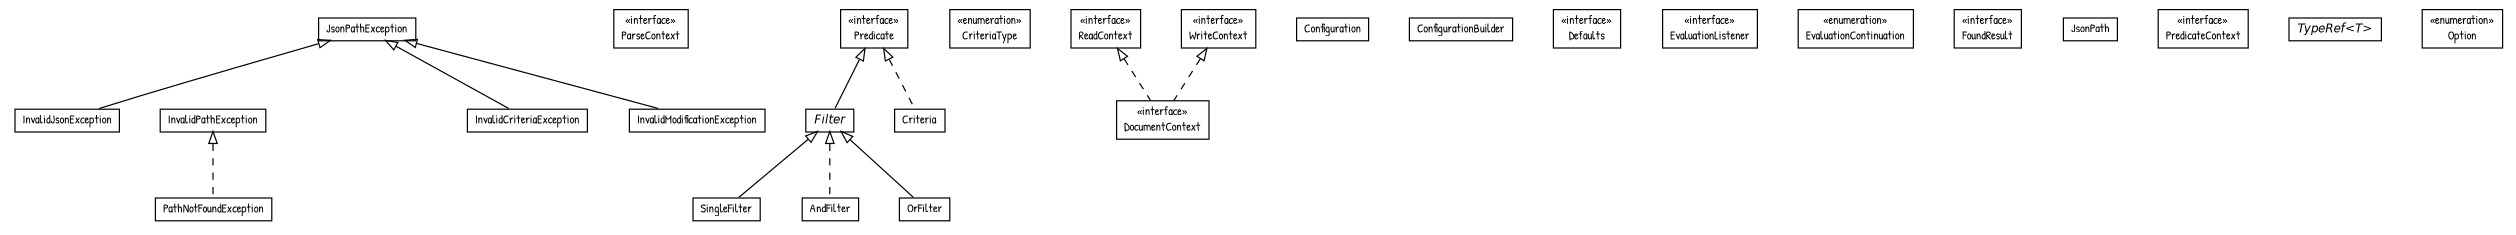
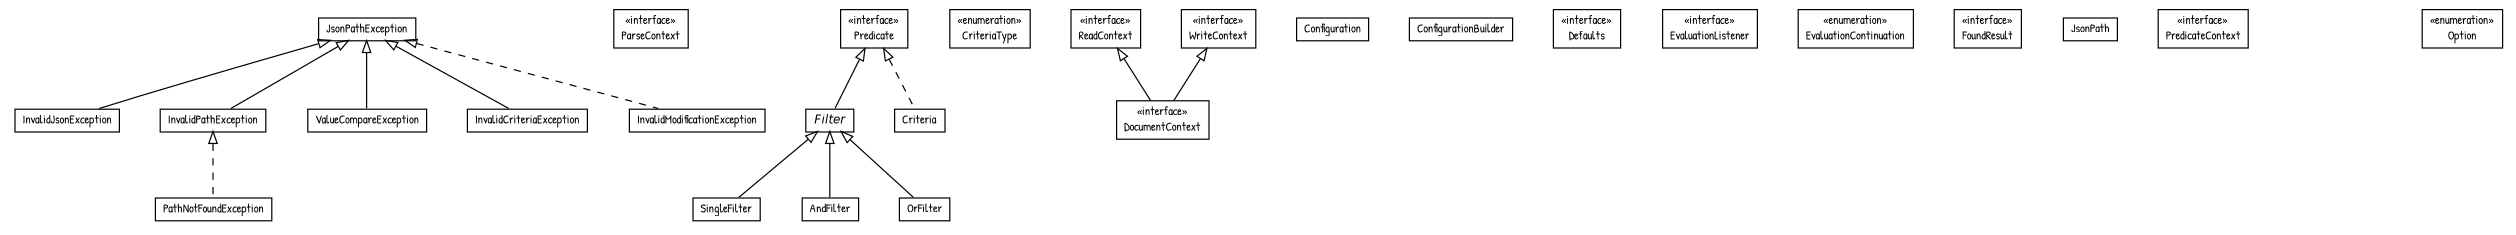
node "TypeRef<T>": removed
edge "InvalidModificationException" -> "JsonPathException": style solid -> dashed
edge "InvalidPathException" -> "JsonPathException": added
edge "DocumentContext" -> "ReadContext": style dashed -> solid
edge "DocumentContext" -> "WriteContext": style dashed -> solid
node "ValueCompareException": added
edge "AndFilter" -> "Filter": style dashed -> solid
